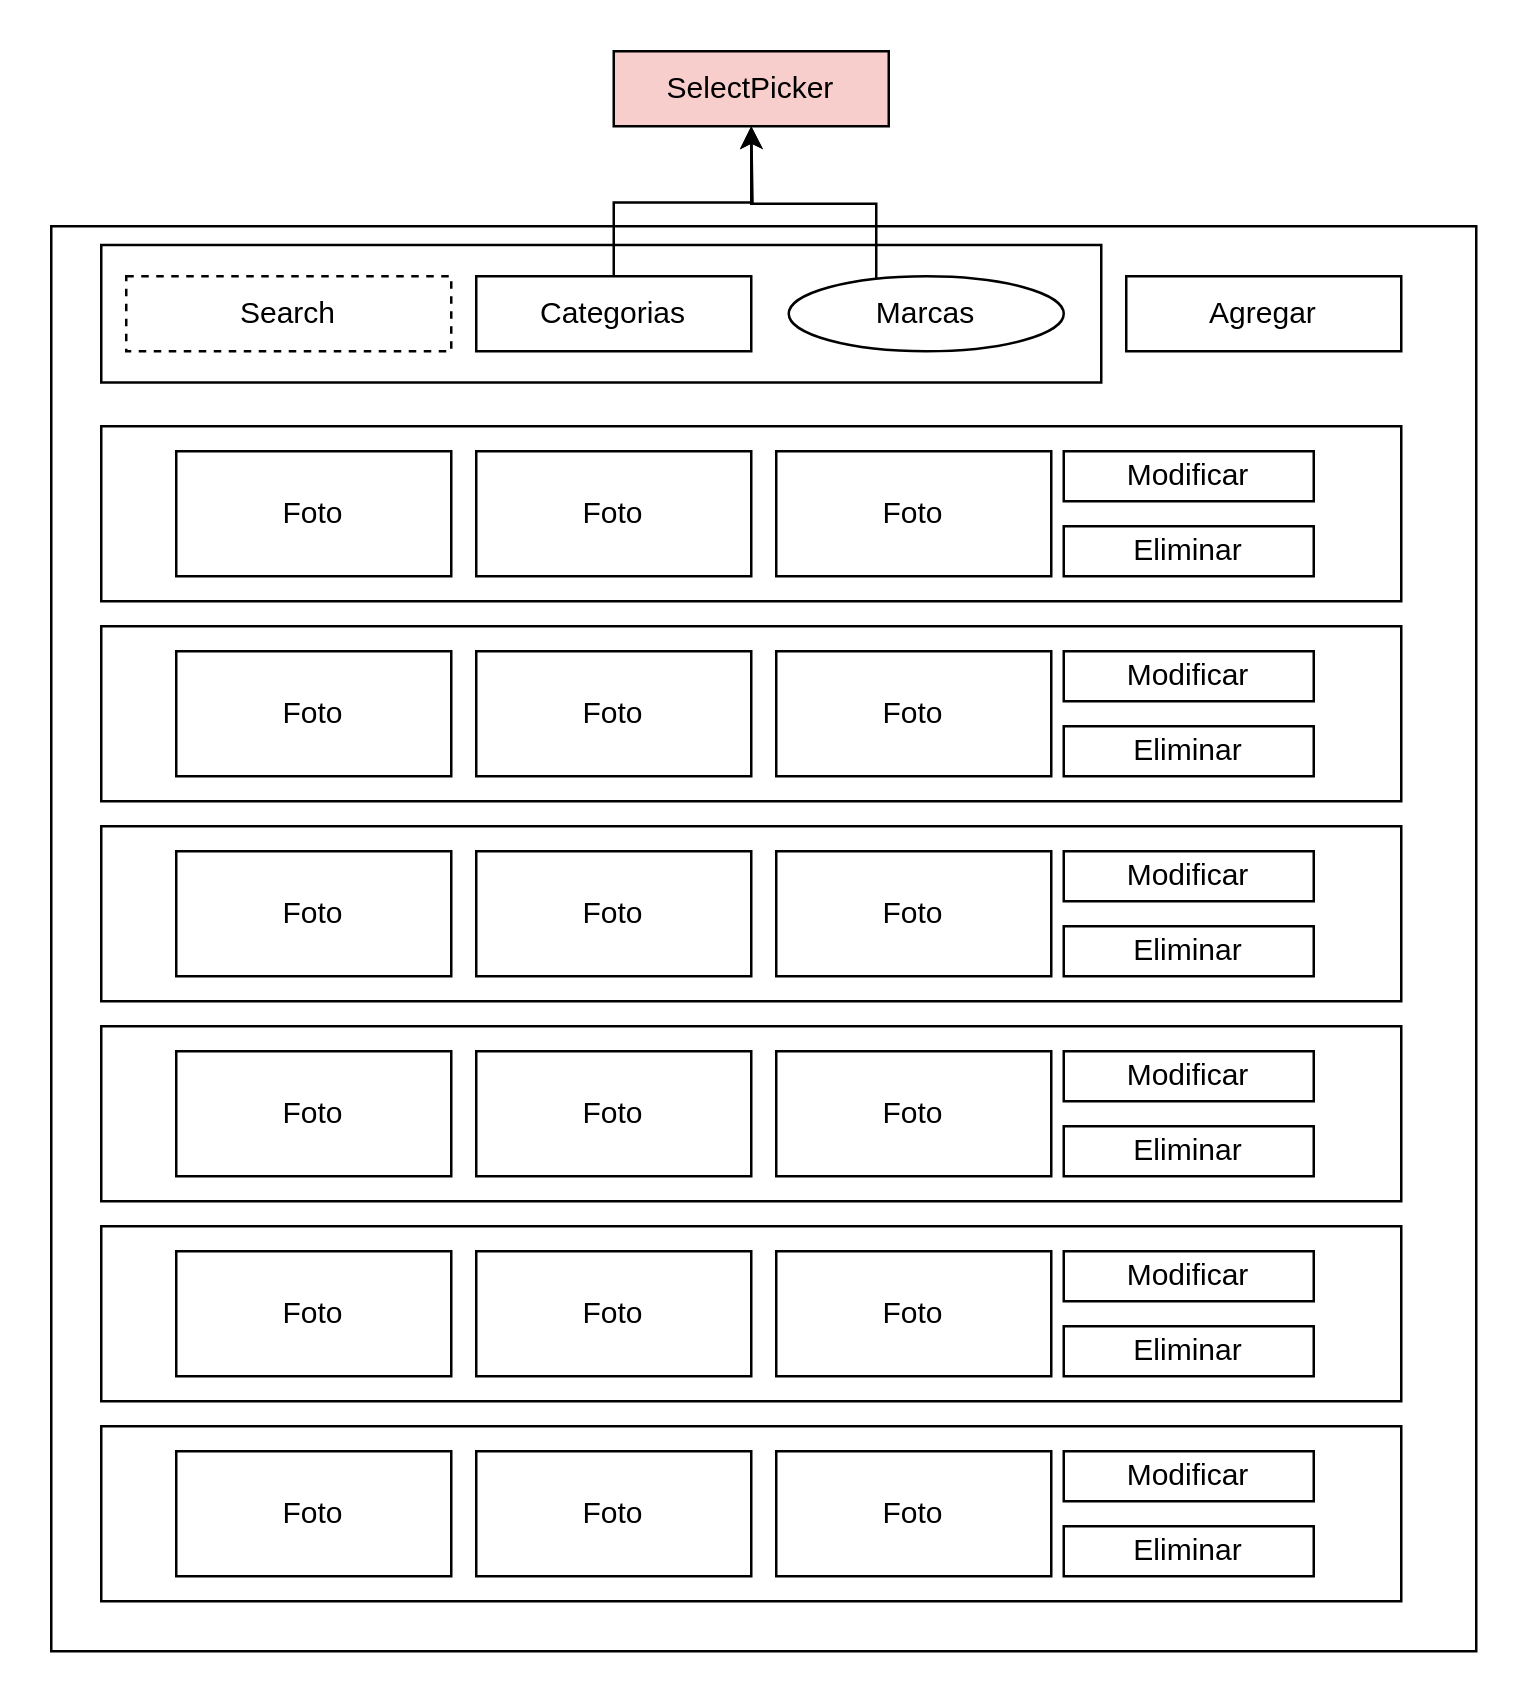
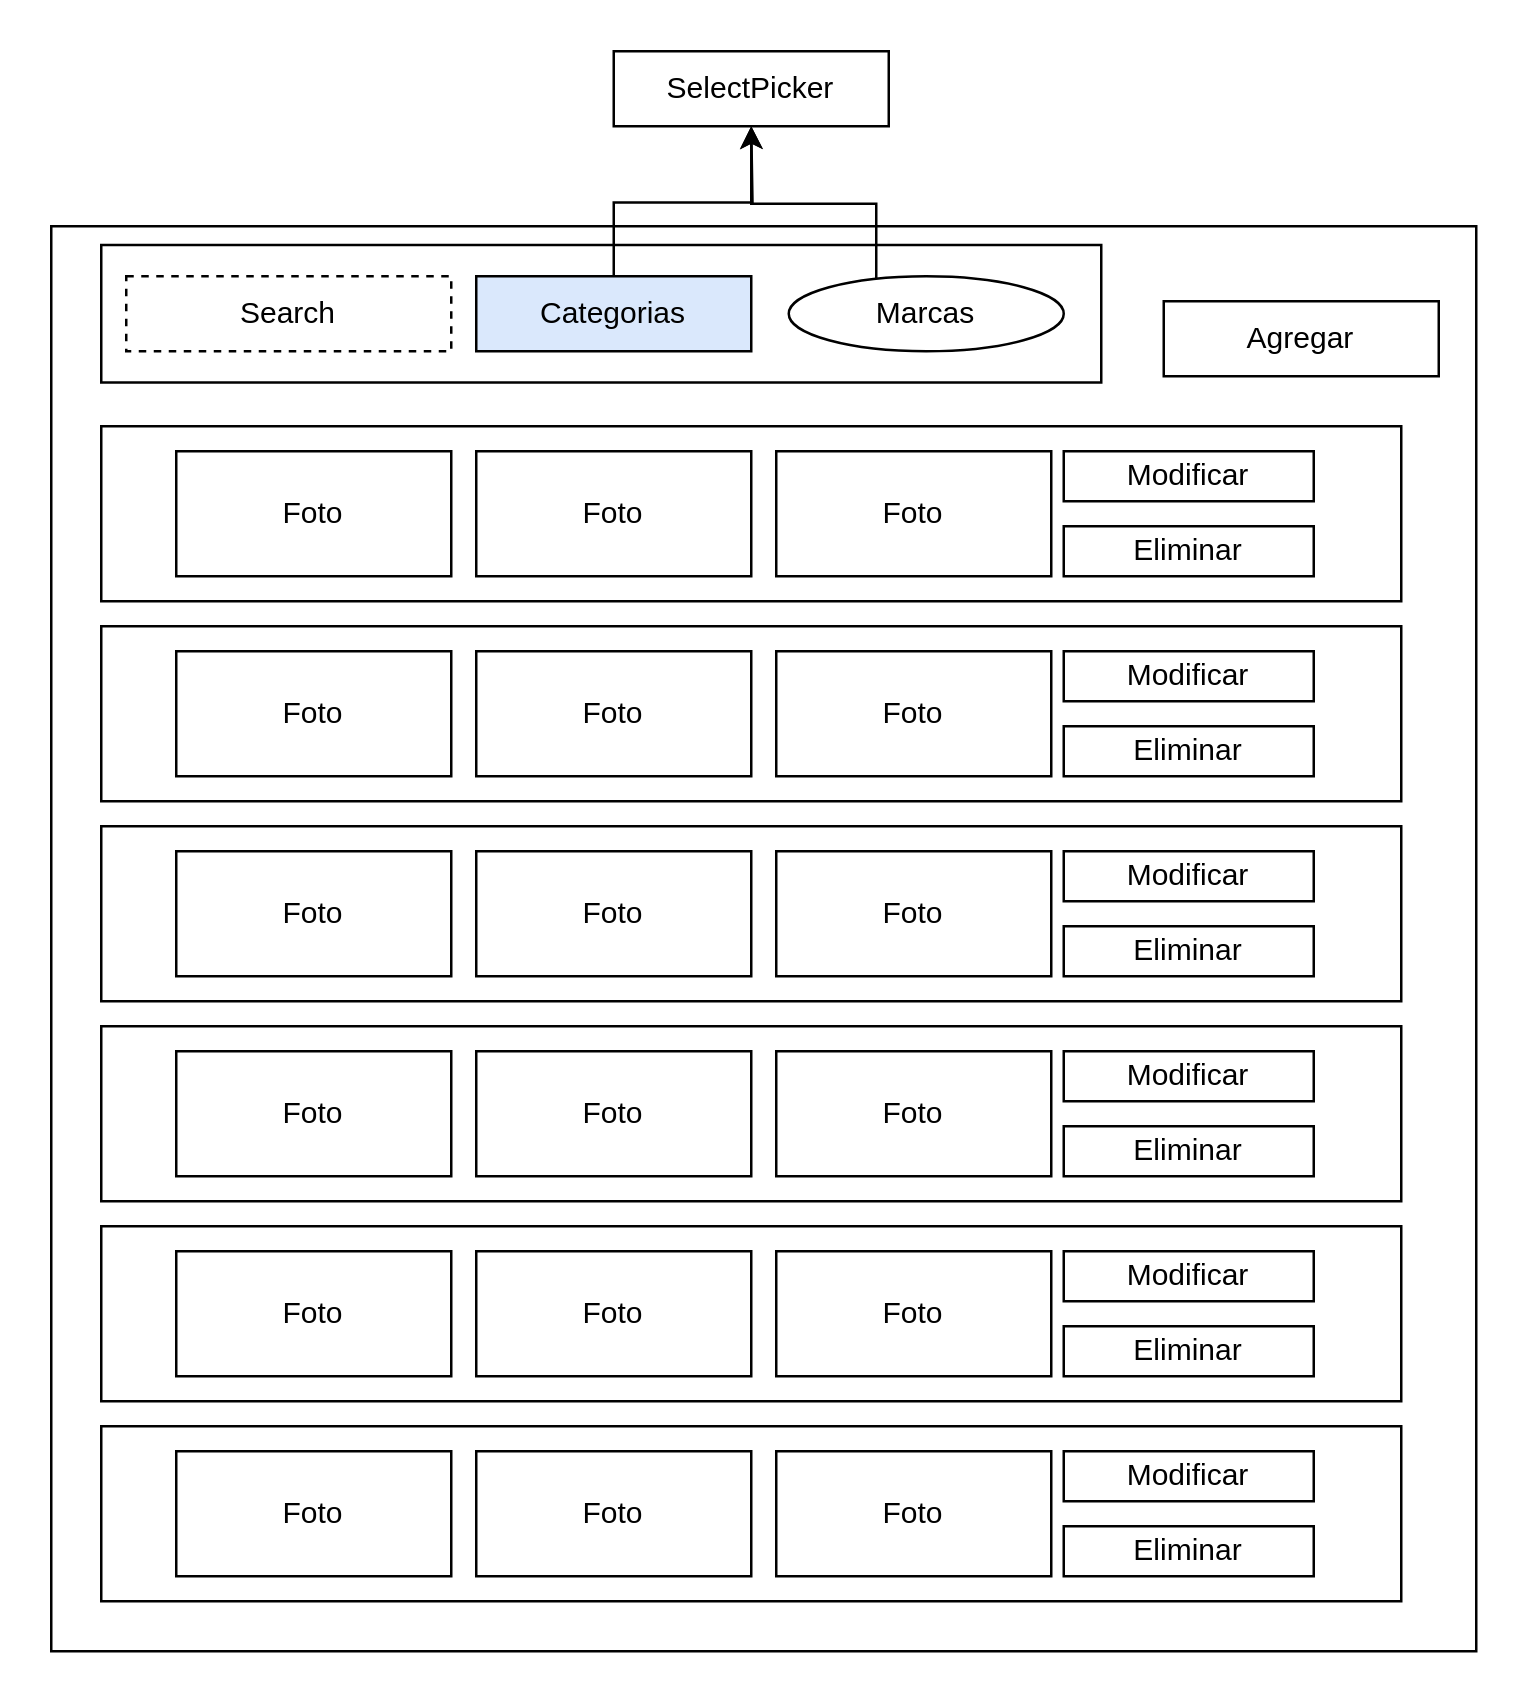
node "SelectPicker": fillcolor #f8cecc -> #ffffff
node "Categorias": fillcolor #ffffff -> #dae8fc
node "Agregar": moved (1264, 314) -> (1301, 339)
